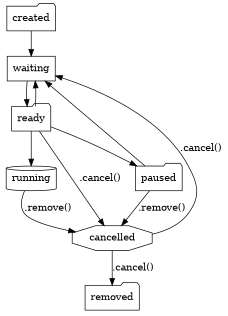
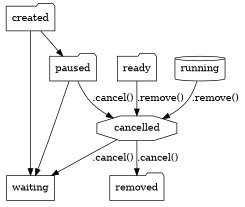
edge "waiting" -> "ready": removed
edge "ready" -> "waiting": removed
edge "ready" -> "paused": now "created" -> "paused"
edge "ready" -> "running": removed
edge "ready" -> "cancelled": label ".cancel()" -> ".remove()"
edge "paused" -> "cancelled": label ".remove()" -> ".cancel()"
